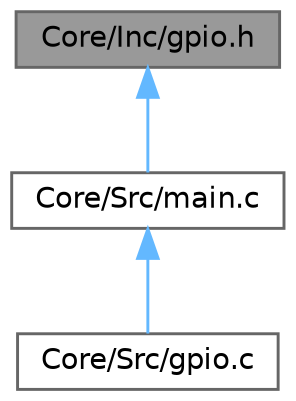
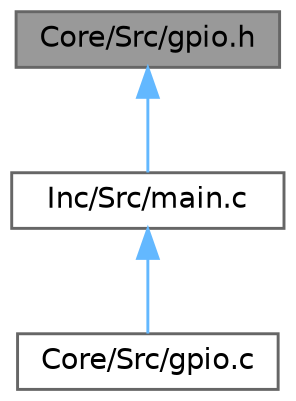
node "Core/Inc/gpio.h": label "Core/Inc/gpio.h" -> "Core/Src/gpio.h"
node "Core/Src/main.c": label "Core/Src/main.c" -> "Inc/Src/main.c"
